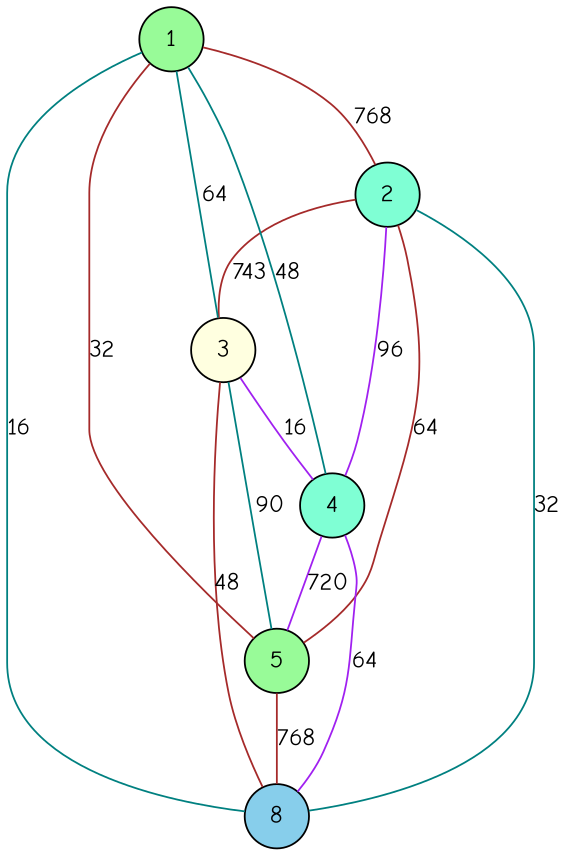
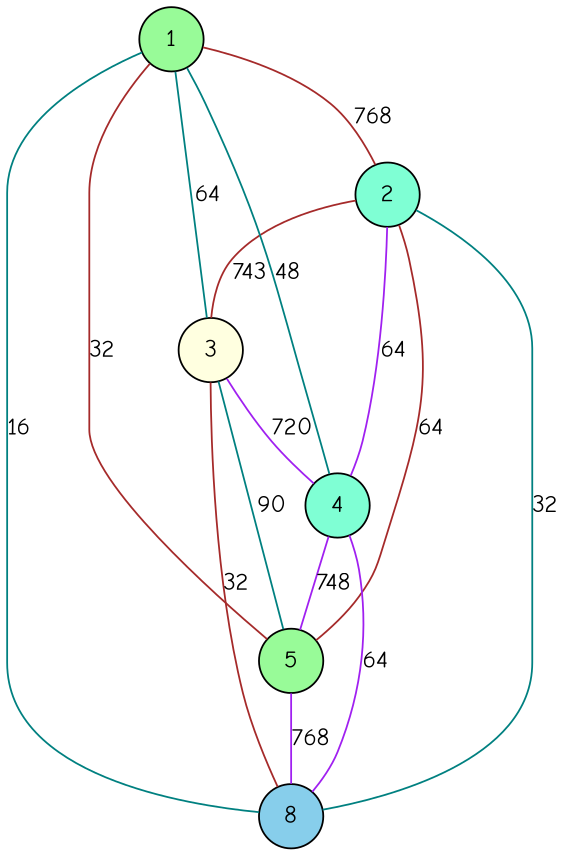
edge "2" -- "4": label "96" -> "64"
edge "3" -- "4": label "16" -> "720"
edge "3" -- "8": label "48" -> "32"
edge "4" -- "5": label "720" -> "748"
edge "5" -- "8": color brown -> purple
